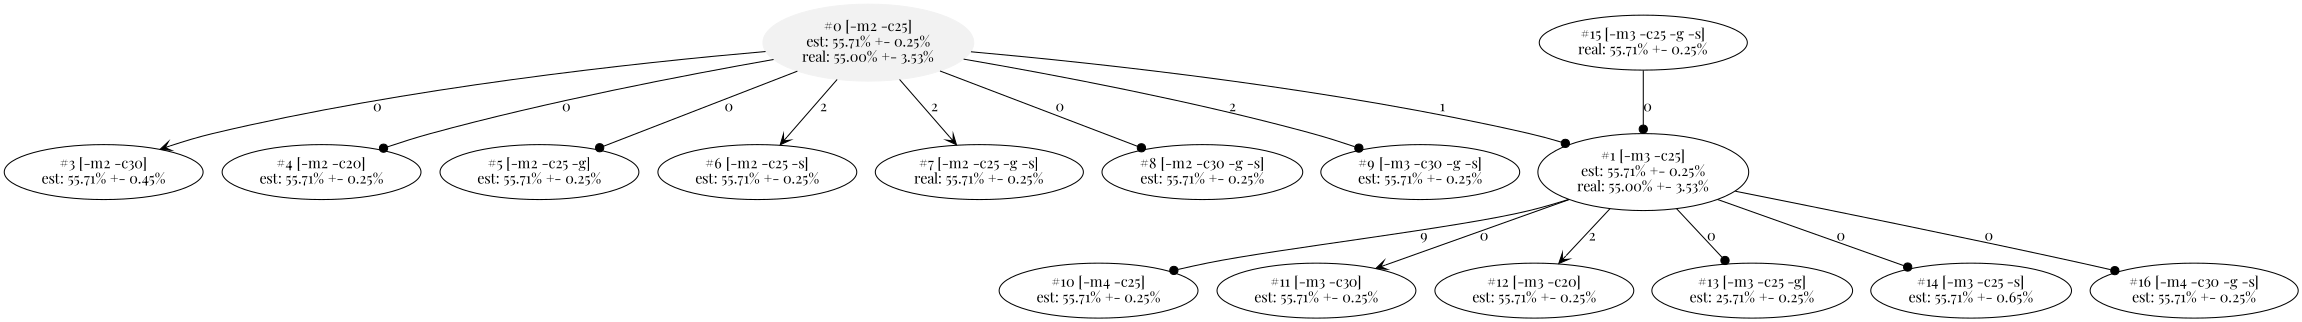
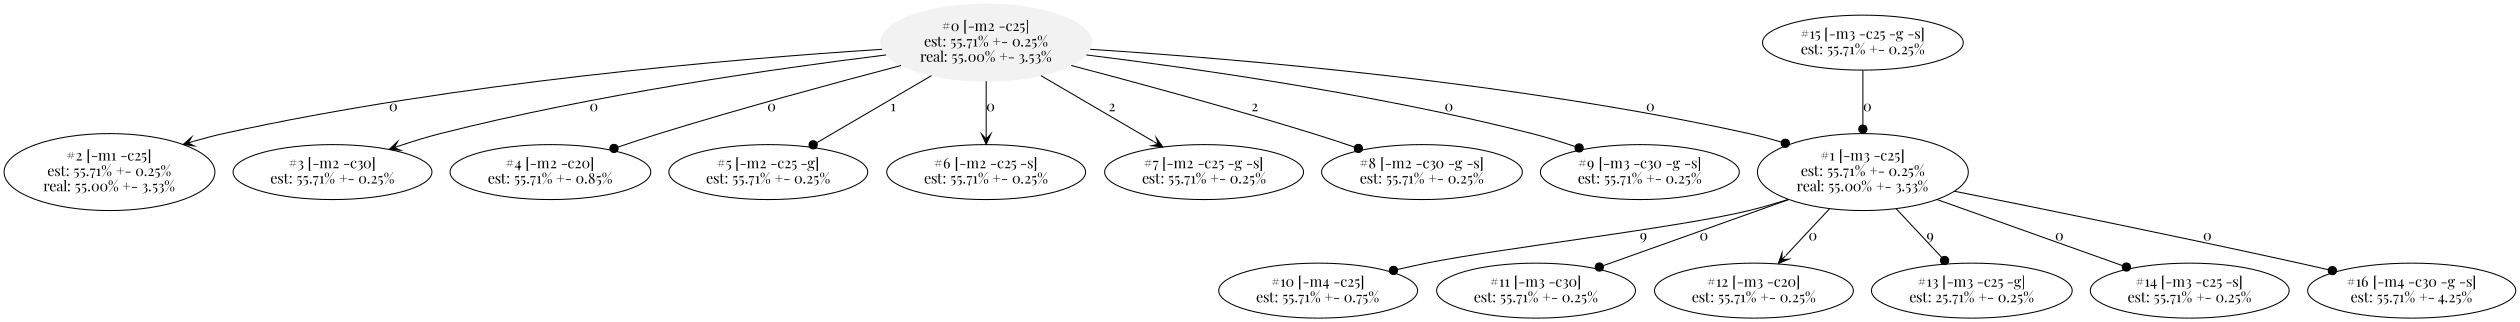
node "#15 [-m3 -c25 -g -s] real: 55.71% +- 0.25%": label "#15 [-m3 -c25 -g -s] real: 55.71% +- 0.25%" -> "#15 [-m3 -c25 -g -s] est: 55.71% +- 0.25%"
edge "#0 [-m2 -c25] est: 55.71% +- 0.25% real: 55.00% +- 3.53%" -> "#5 [-m2 -c25 -g] est: 55.71% +- 0.25%": label "0" -> "1"
edge "#0 [-m2 -c25] est: 55.71% +- 0.25% real: 55.00% +- 3.53%" -> "#6 [-m2 -c25 -s] est: 55.71% +- 0.25%": label "2" -> "0"
edge "#0 [-m2 -c25] est: 55.71% +- 0.25% real: 55.00% +- 3.53%" -> "#8 [-m2 -c30 -g -s] est: 55.71% +- 0.25%": label "0" -> "2"
edge "#0 [-m2 -c25] est: 55.71% +- 0.25% real: 55.00% +- 3.53%" -> "#9 [-m3 -c30 -g -s] est: 55.71% +- 0.25%": label "2" -> "0"
edge "#0 [-m2 -c25] est: 55.71% +- 0.25% real: 55.00% +- 3.53%" -> "#1 [-m3 -c25] est: 55.71% +- 0.25% real: 55.00% +- 3.53%": label "1" -> "0"
node "#3 [-m2 -c30] est: 55.71% +- 0.45%": label "#3 [-m2 -c30] est: 55.71% +- 0.45%" -> "#3 [-m2 -c30] est: 55.71% +- 0.25%"
node "#2 [-m1 -c25] est: 55.71% +- 0.25% real: 55.00% +- 3.53%": added
node "#4 [-m2 -c20] est: 55.71% +- 0.25%": label "#4 [-m2 -c20] est: 55.71% +- 0.25%" -> "#4 [-m2 -c20] est: 55.71% +- 0.85%"
node "#7 [-m2 -c25 -g -s] real: 55.71% +- 0.25%": label "#7 [-m2 -c25 -g -s] real: 55.71% +- 0.25%" -> "#7 [-m2 -c25 -g -s] est: 55.71% +- 0.25%"
edge "#1 [-m3 -c25] est: 55.71% +- 0.25% real: 55.00% +- 3.53%" -> "#11 [-m3 -c30] est: 55.71% +- 0.25%": arrowhead vee -> dot
edge "#1 [-m3 -c25] est: 55.71% +- 0.25% real: 55.00% +- 3.53%" -> "#12 [-m3 -c20] est: 55.71% +- 0.25%": label "2" -> "0"
edge "#1 [-m3 -c25] est: 55.71% +- 0.25% real: 55.00% +- 3.53%" -> "#13 [-m3 -c25 -g] est: 25.71% +- 0.25%": label "0" -> "9"
node "#10 [-m4 -c25] est: 55.71% +- 0.25%": label "#10 [-m4 -c25] est: 55.71% +- 0.25%" -> "#10 [-m4 -c25] est: 55.71% +- 0.75%"
node "#14 [-m3 -c25 -s] est: 55.71% +- 0.65%": label "#14 [-m3 -c25 -s] est: 55.71% +- 0.65%" -> "#14 [-m3 -c25 -s] est: 55.71% +- 0.25%"
node "#16 [-m4 -c30 -g -s] est: 55.71% +- 0.25%": label "#16 [-m4 -c30 -g -s] est: 55.71% +- 0.25%" -> "#16 [-m4 -c30 -g -s] est: 55.71% +- 4.25%"
